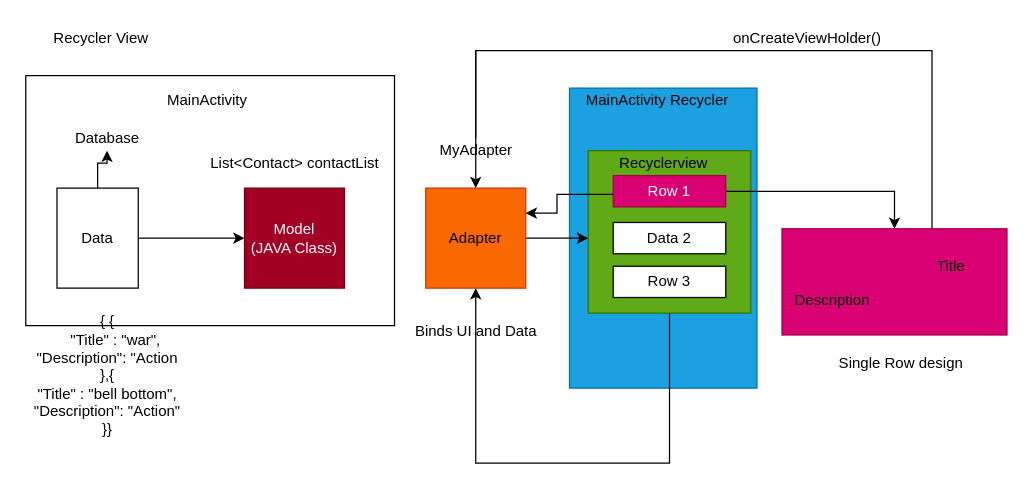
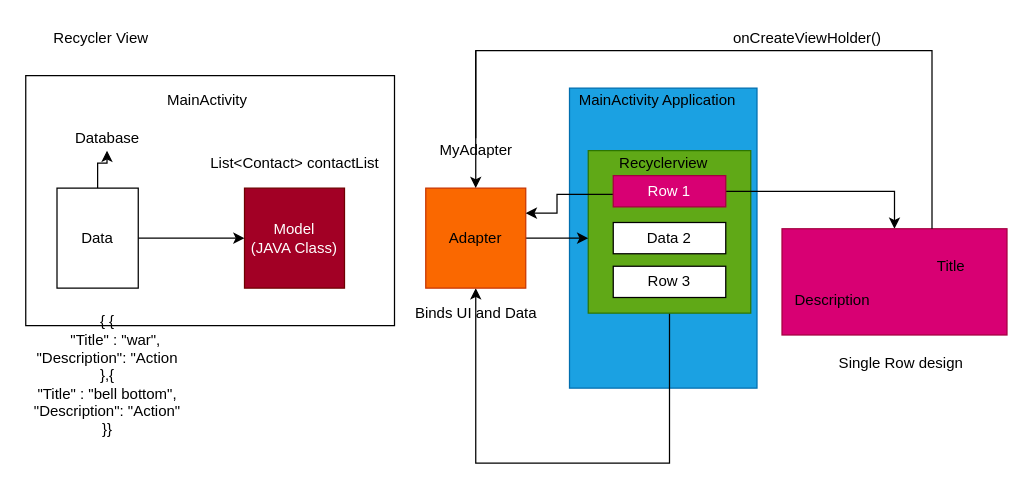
node "MainActivity Recycler": label "MainActivity Recycler" -> "MainActivity Application"
node "Binds UI and Data": moved (476, 332) -> (476, 313)
